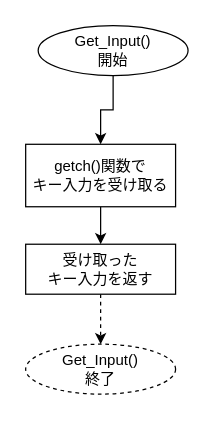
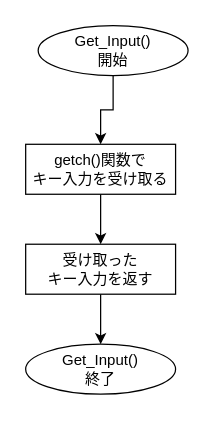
node "getch()関数で キー入力を受け取る": size 150x63 -> 150x50
edge "受け取った キー入力を返す" -> "Get_Input() 終了": style dashed -> solid
node "Get_Input() 終了": style dashed -> solid
